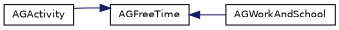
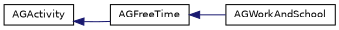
edge "AGActivity" -> "AGFreeTime": reversed
